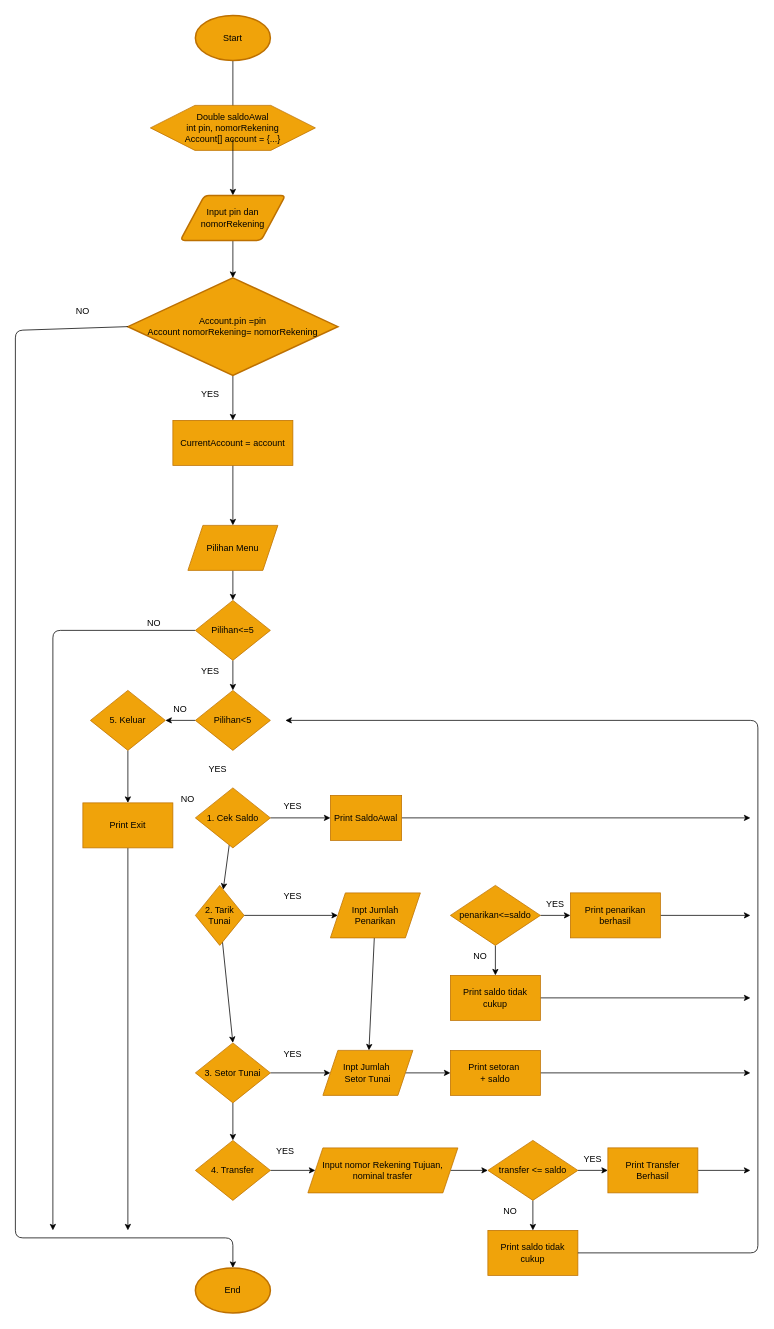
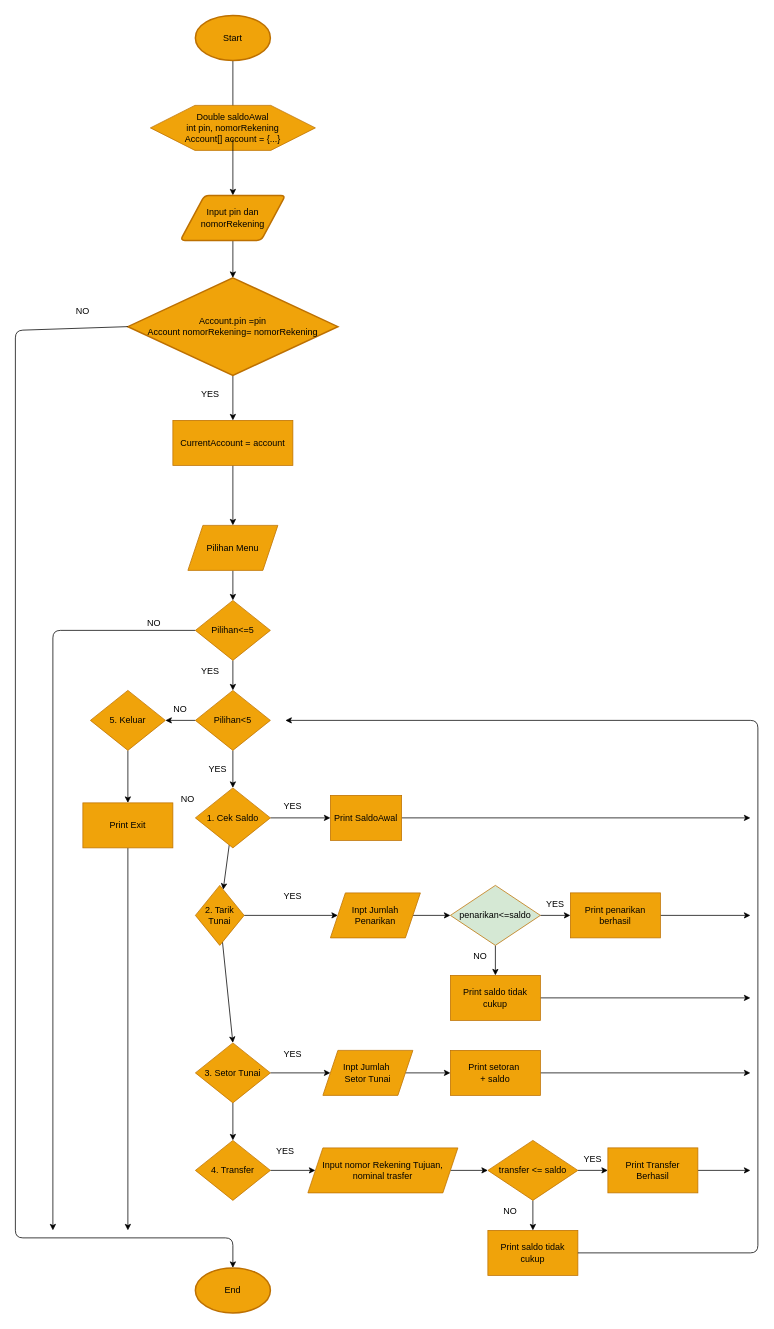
edge "Pilihan<5" -> "1. Cek Saldo": added
node "penarikan<=saldo": fillcolor #f0a30a -> #d5e8d4
edge "Inpt Jumlah Penarikan" -> "Inpt Jumlah Setor Tunai": now "Inpt Jumlah Penarikan" -> "penarikan<=saldo"
